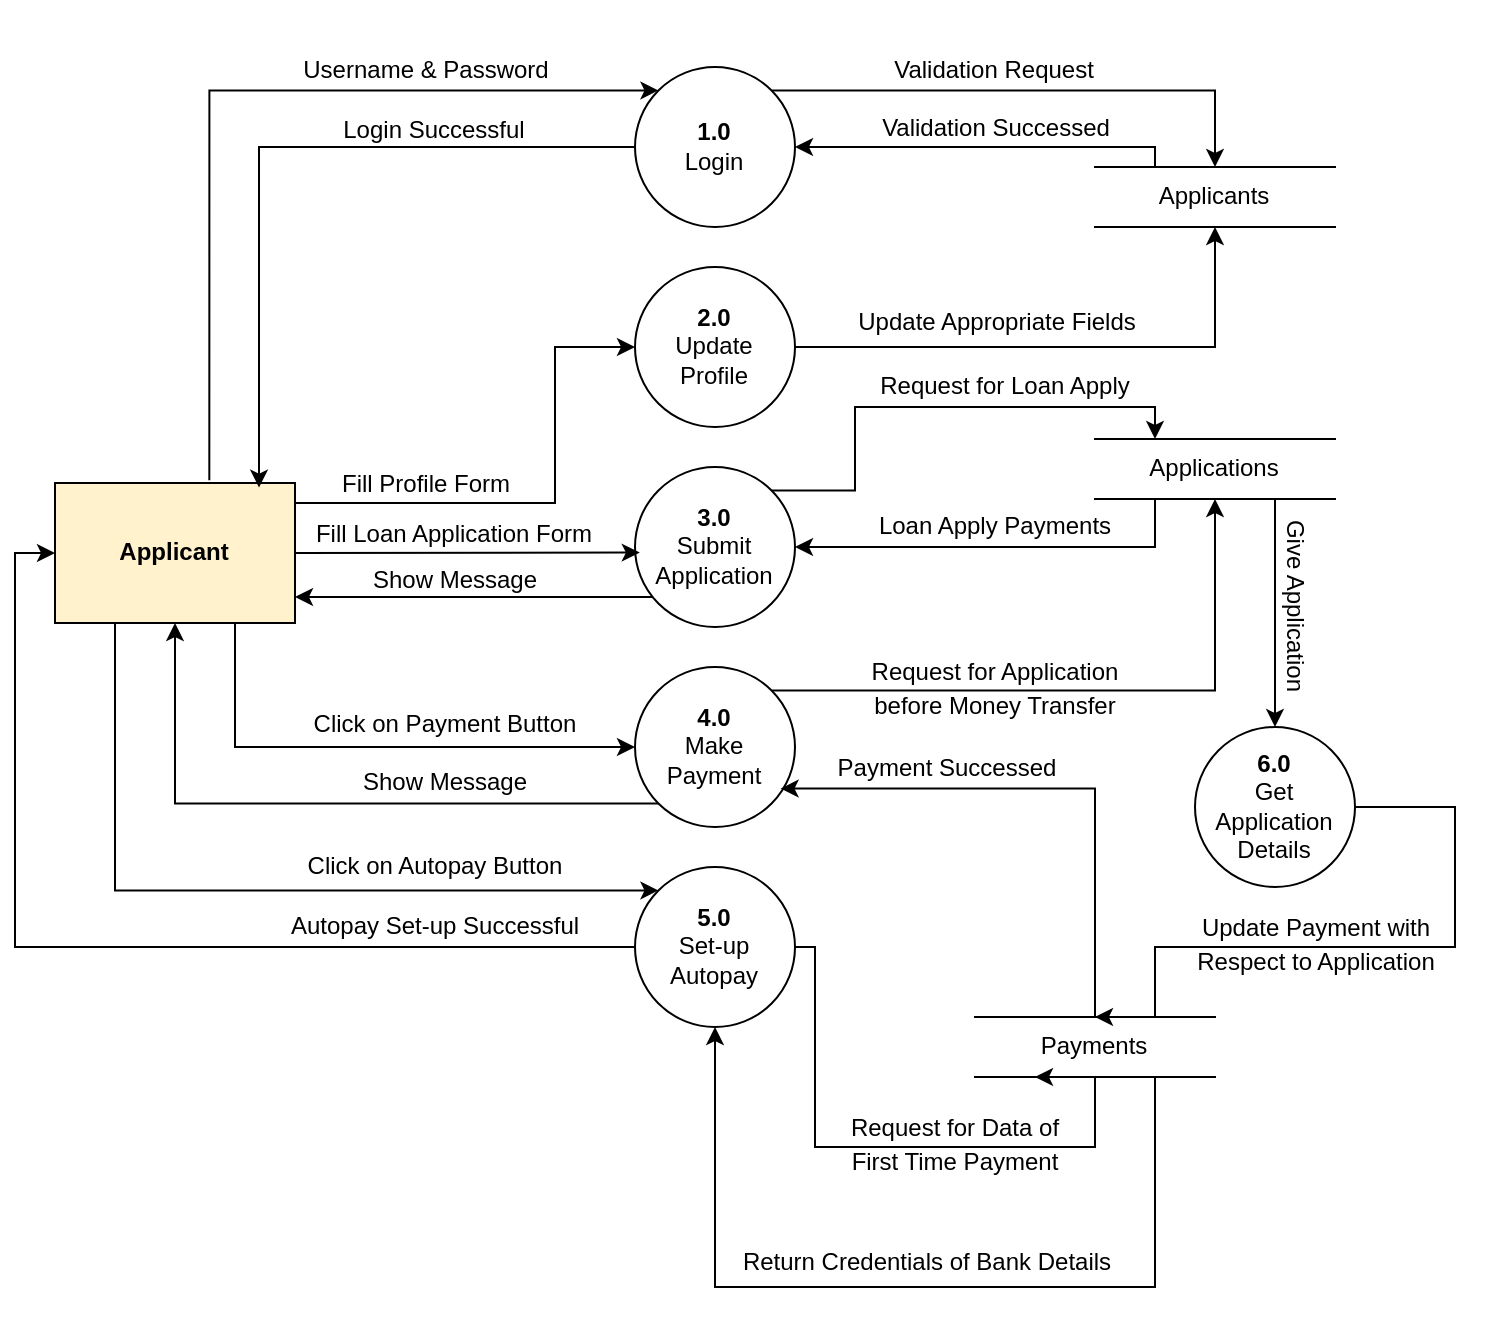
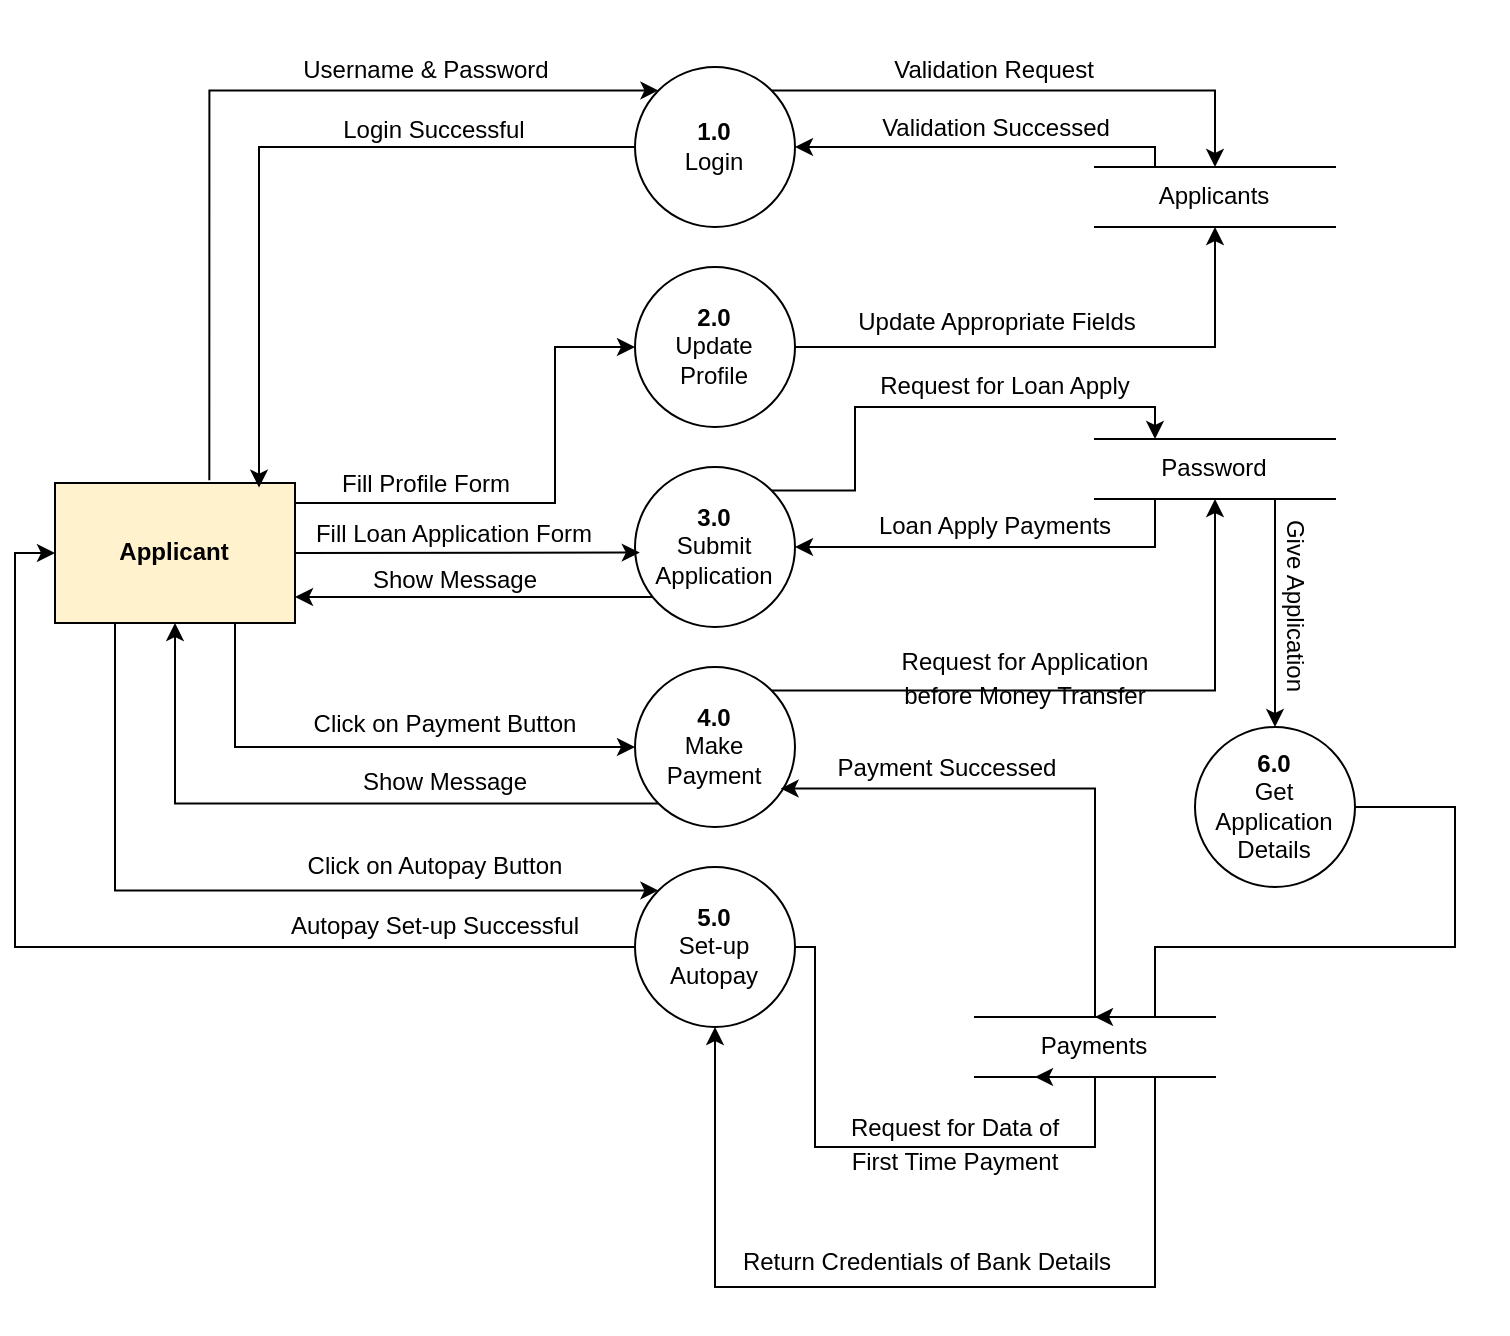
node "Applications": label "Applications" -> "Password"
node "Request for Application before Money Transfer": moved (995, 689) -> (1025, 679)
node "Update Payment with Respect to Application": removed
